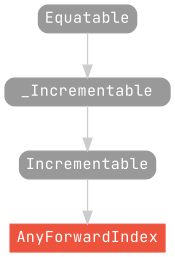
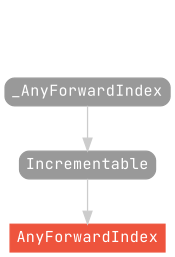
node "Equatable": removed
node "_Incrementable": label "_Incrementable" -> "_AnyForwardIndex"
